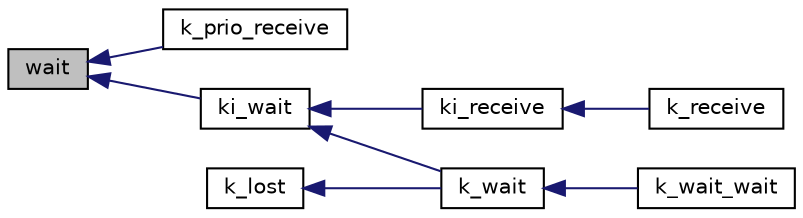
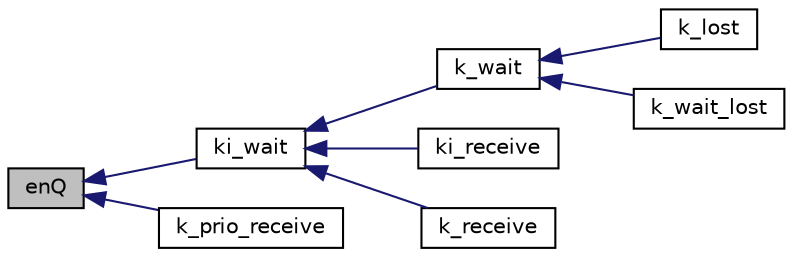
node "wait": label "wait" -> "enQ"
edge "k_receive" -> "ki_receive": now "k_receive" -> "ki_wait"
edge "k_wait" -> "k_lost": reversed
node "k_wait_wait": label "k_wait_wait" -> "k_wait_lost"
